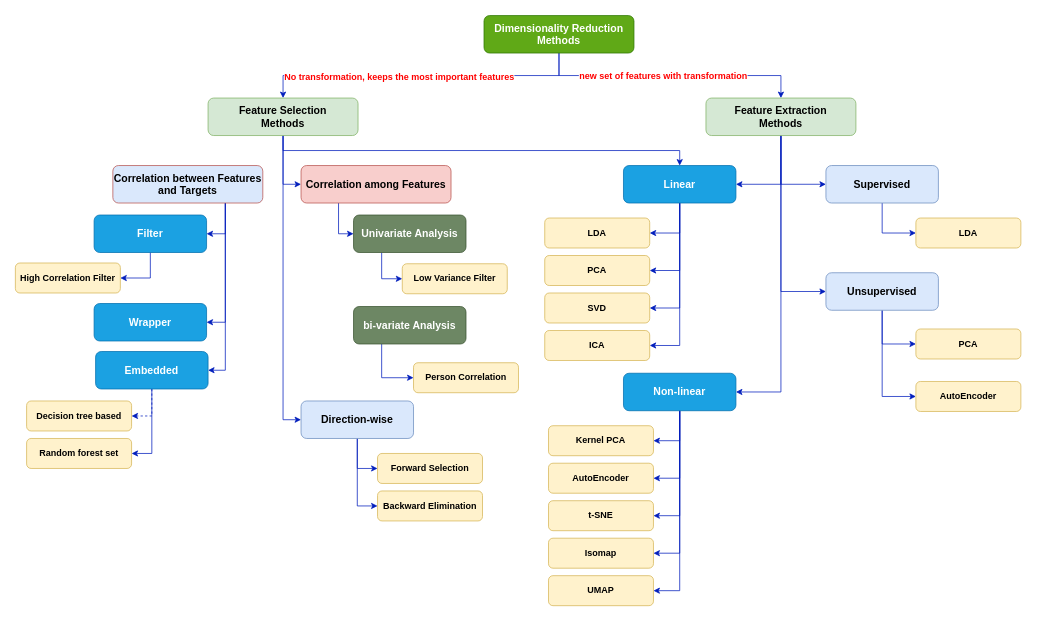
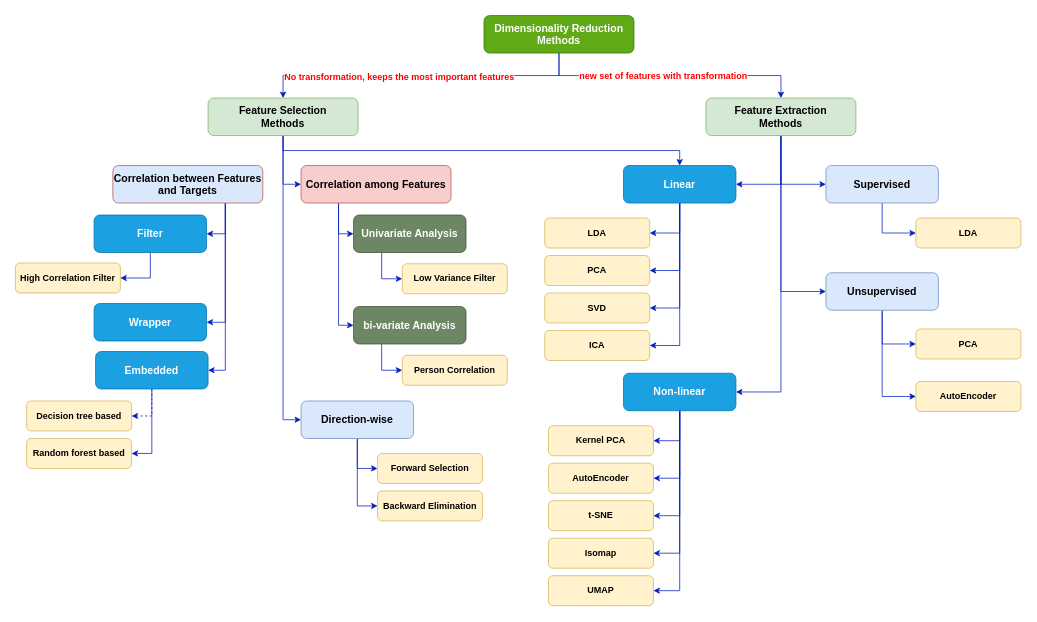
edge "Correlation among Features" -> "bi-variate Analysis": added
node "Person Correlation": moved (466, 378) -> (455, 370)
node "Random forest set": label "Random forest set" -> "Random forest based"
